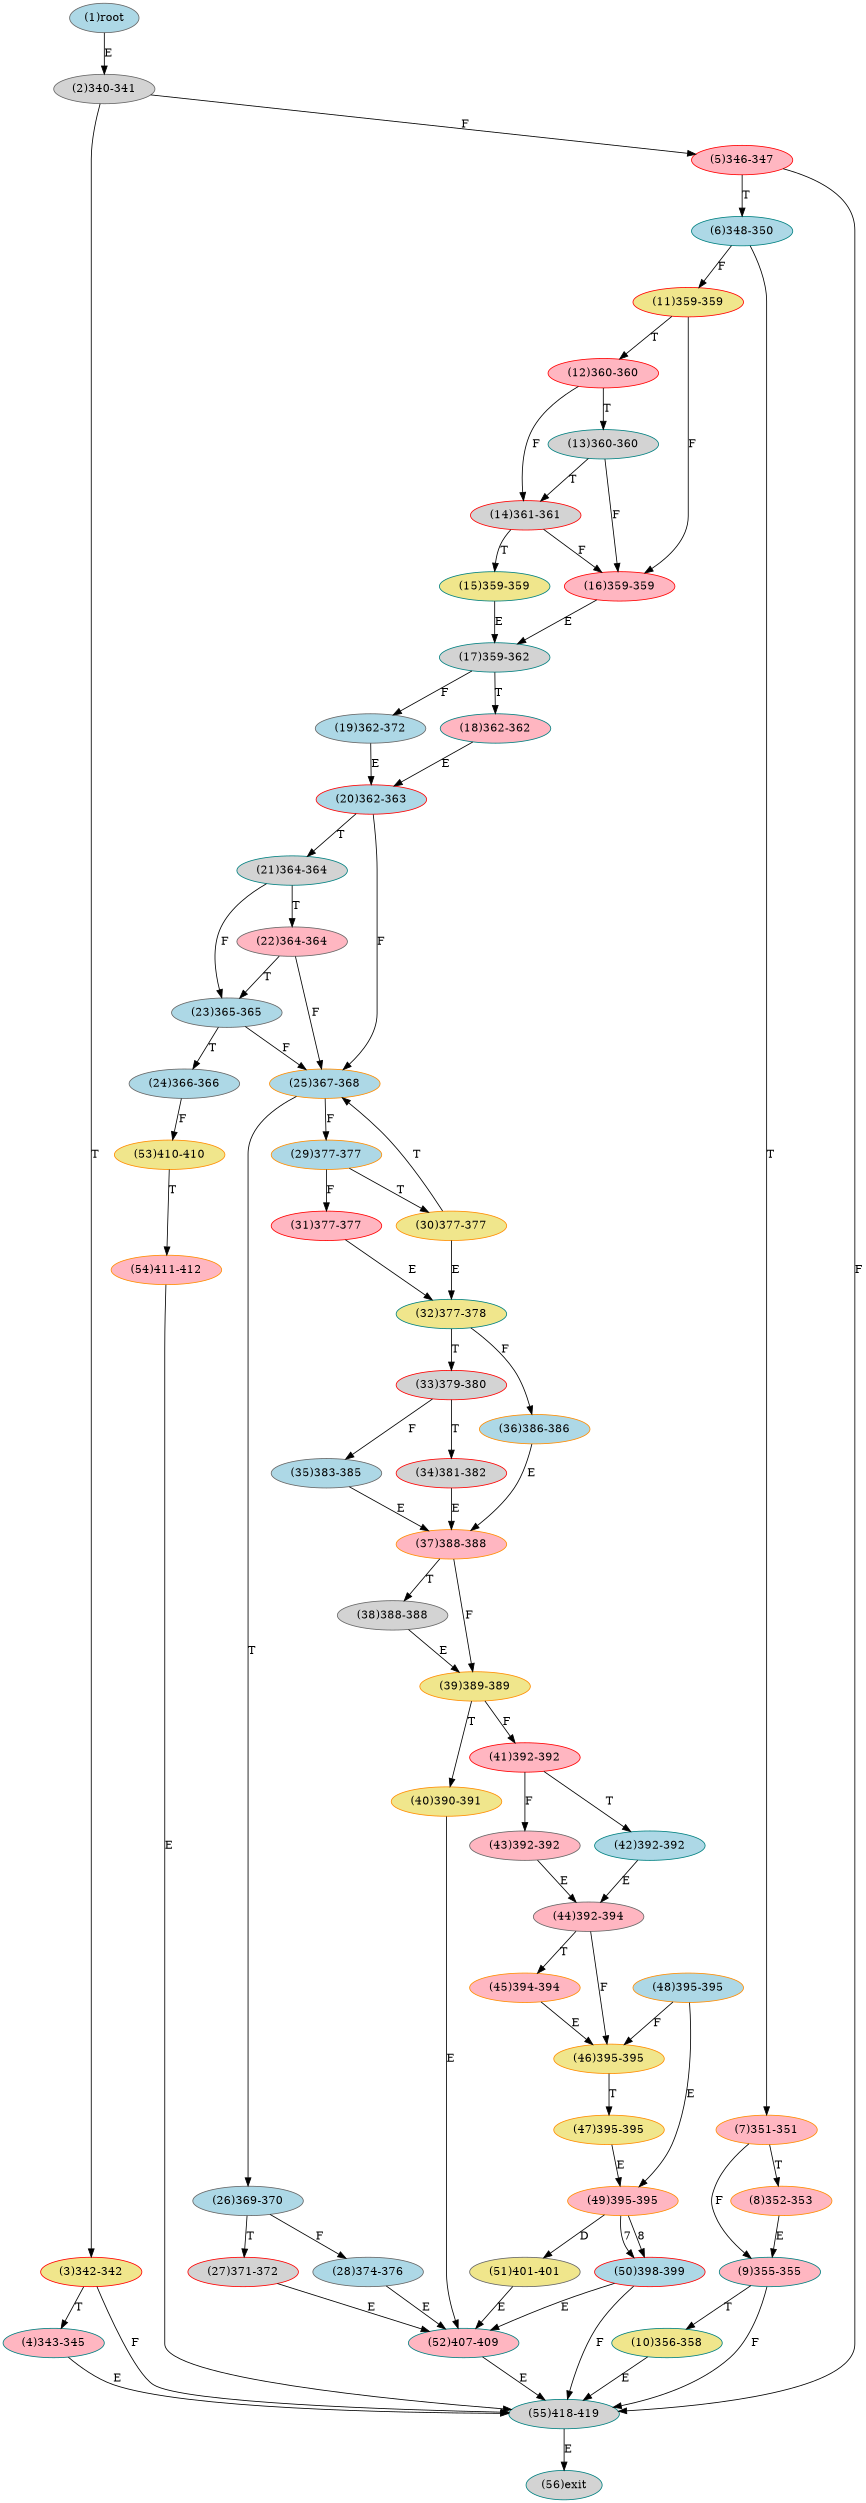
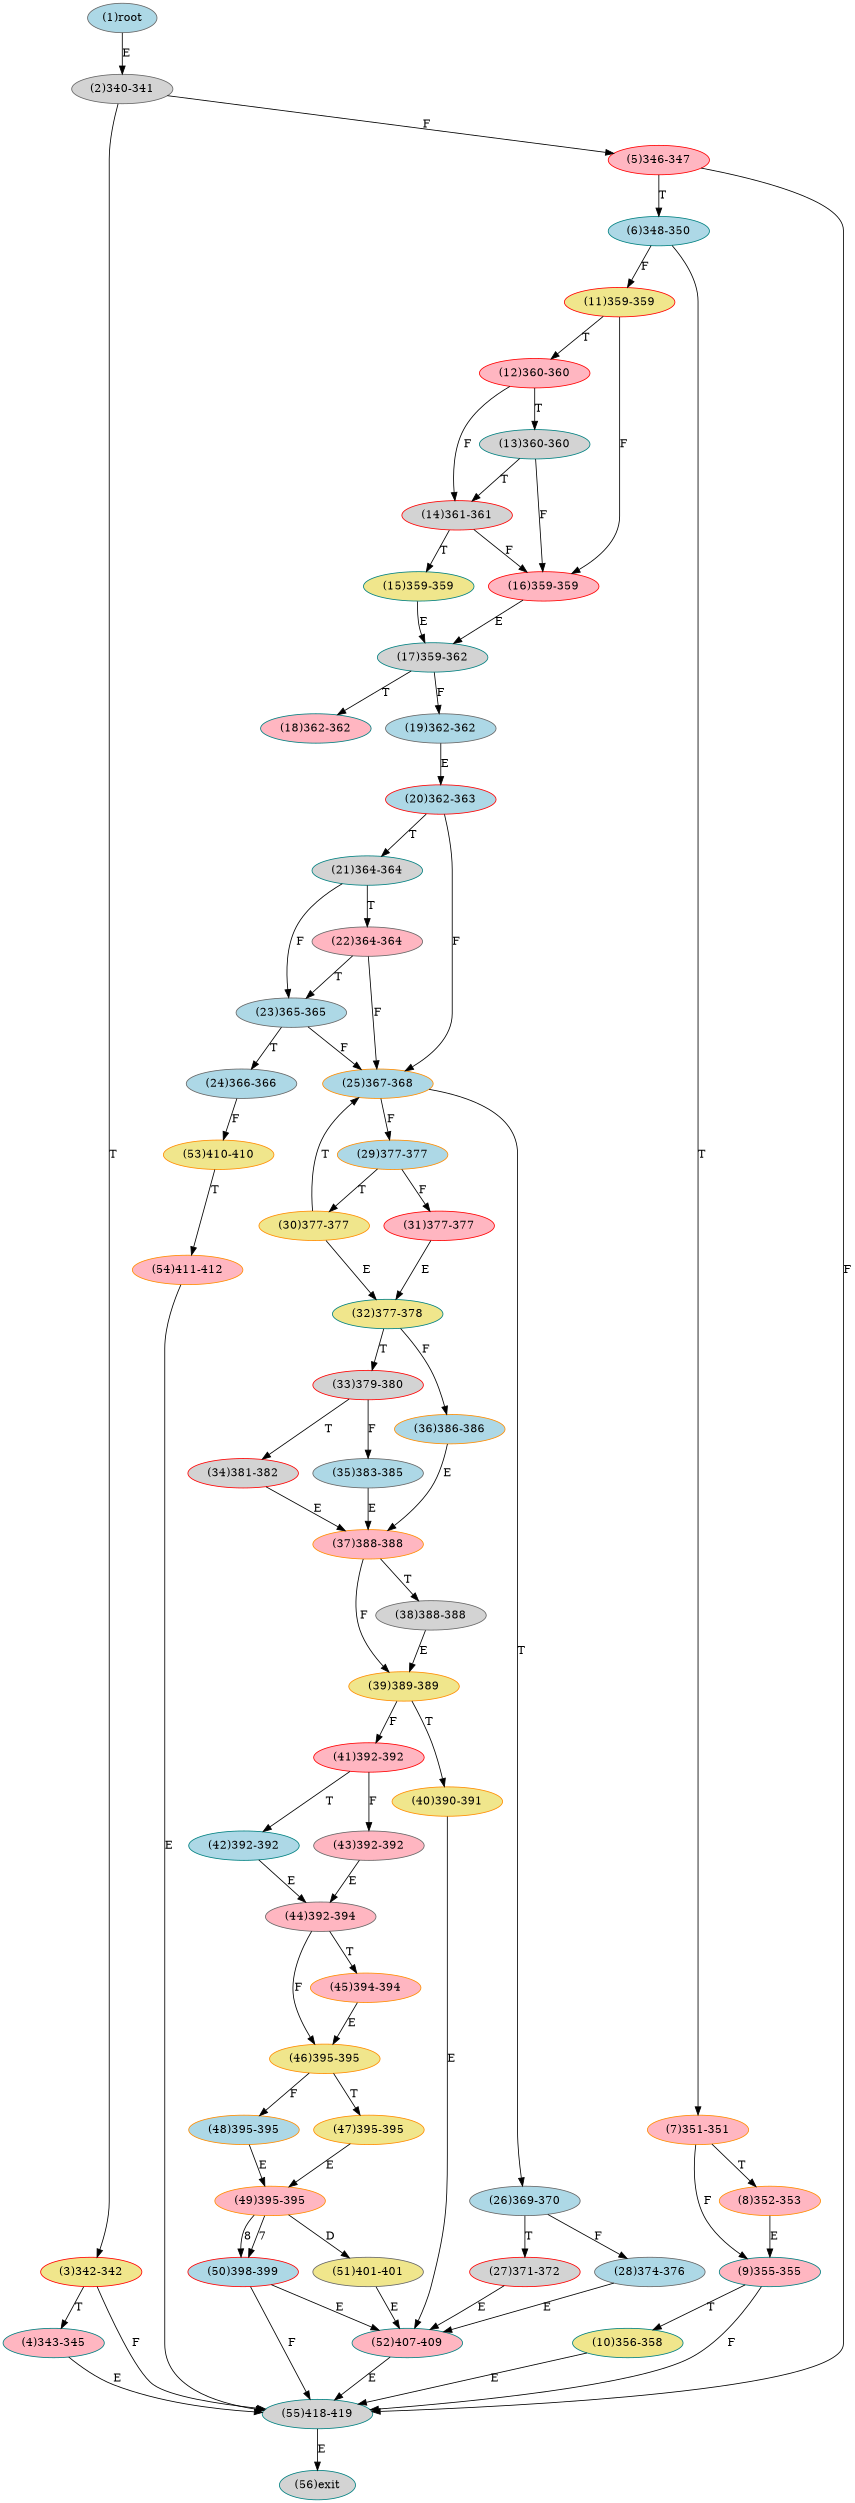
node "(19)362-372": label "(19)362-372" -> "(19)362-362"
edge "(18)362-362" -> "(20)362-363": removed, label "E"
edge "(48)395-395" -> "(46)395-395": reversed
